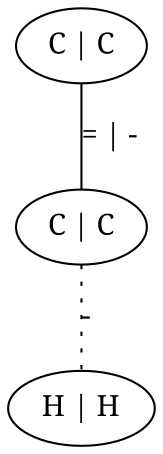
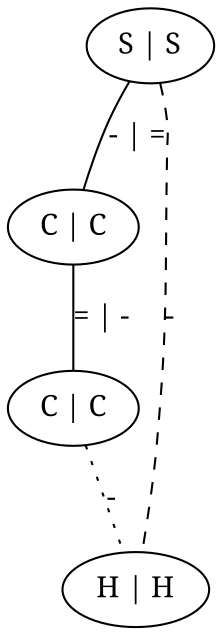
node "S | S": added
